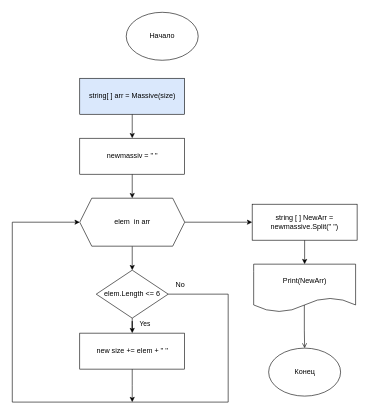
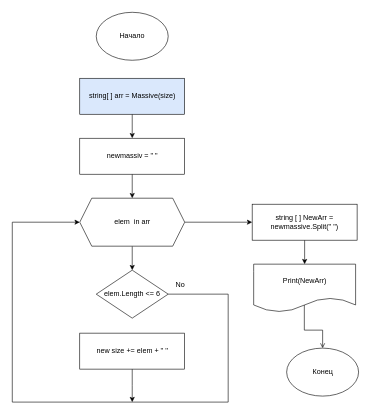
node "Начало": moved (162, 36) -> (132, 36)
edge "elem.Length <= 6" -> "new size += elem + '' ''": removed, label "Yes"
node "Конец": moved (305, 372) -> (323, 372)
